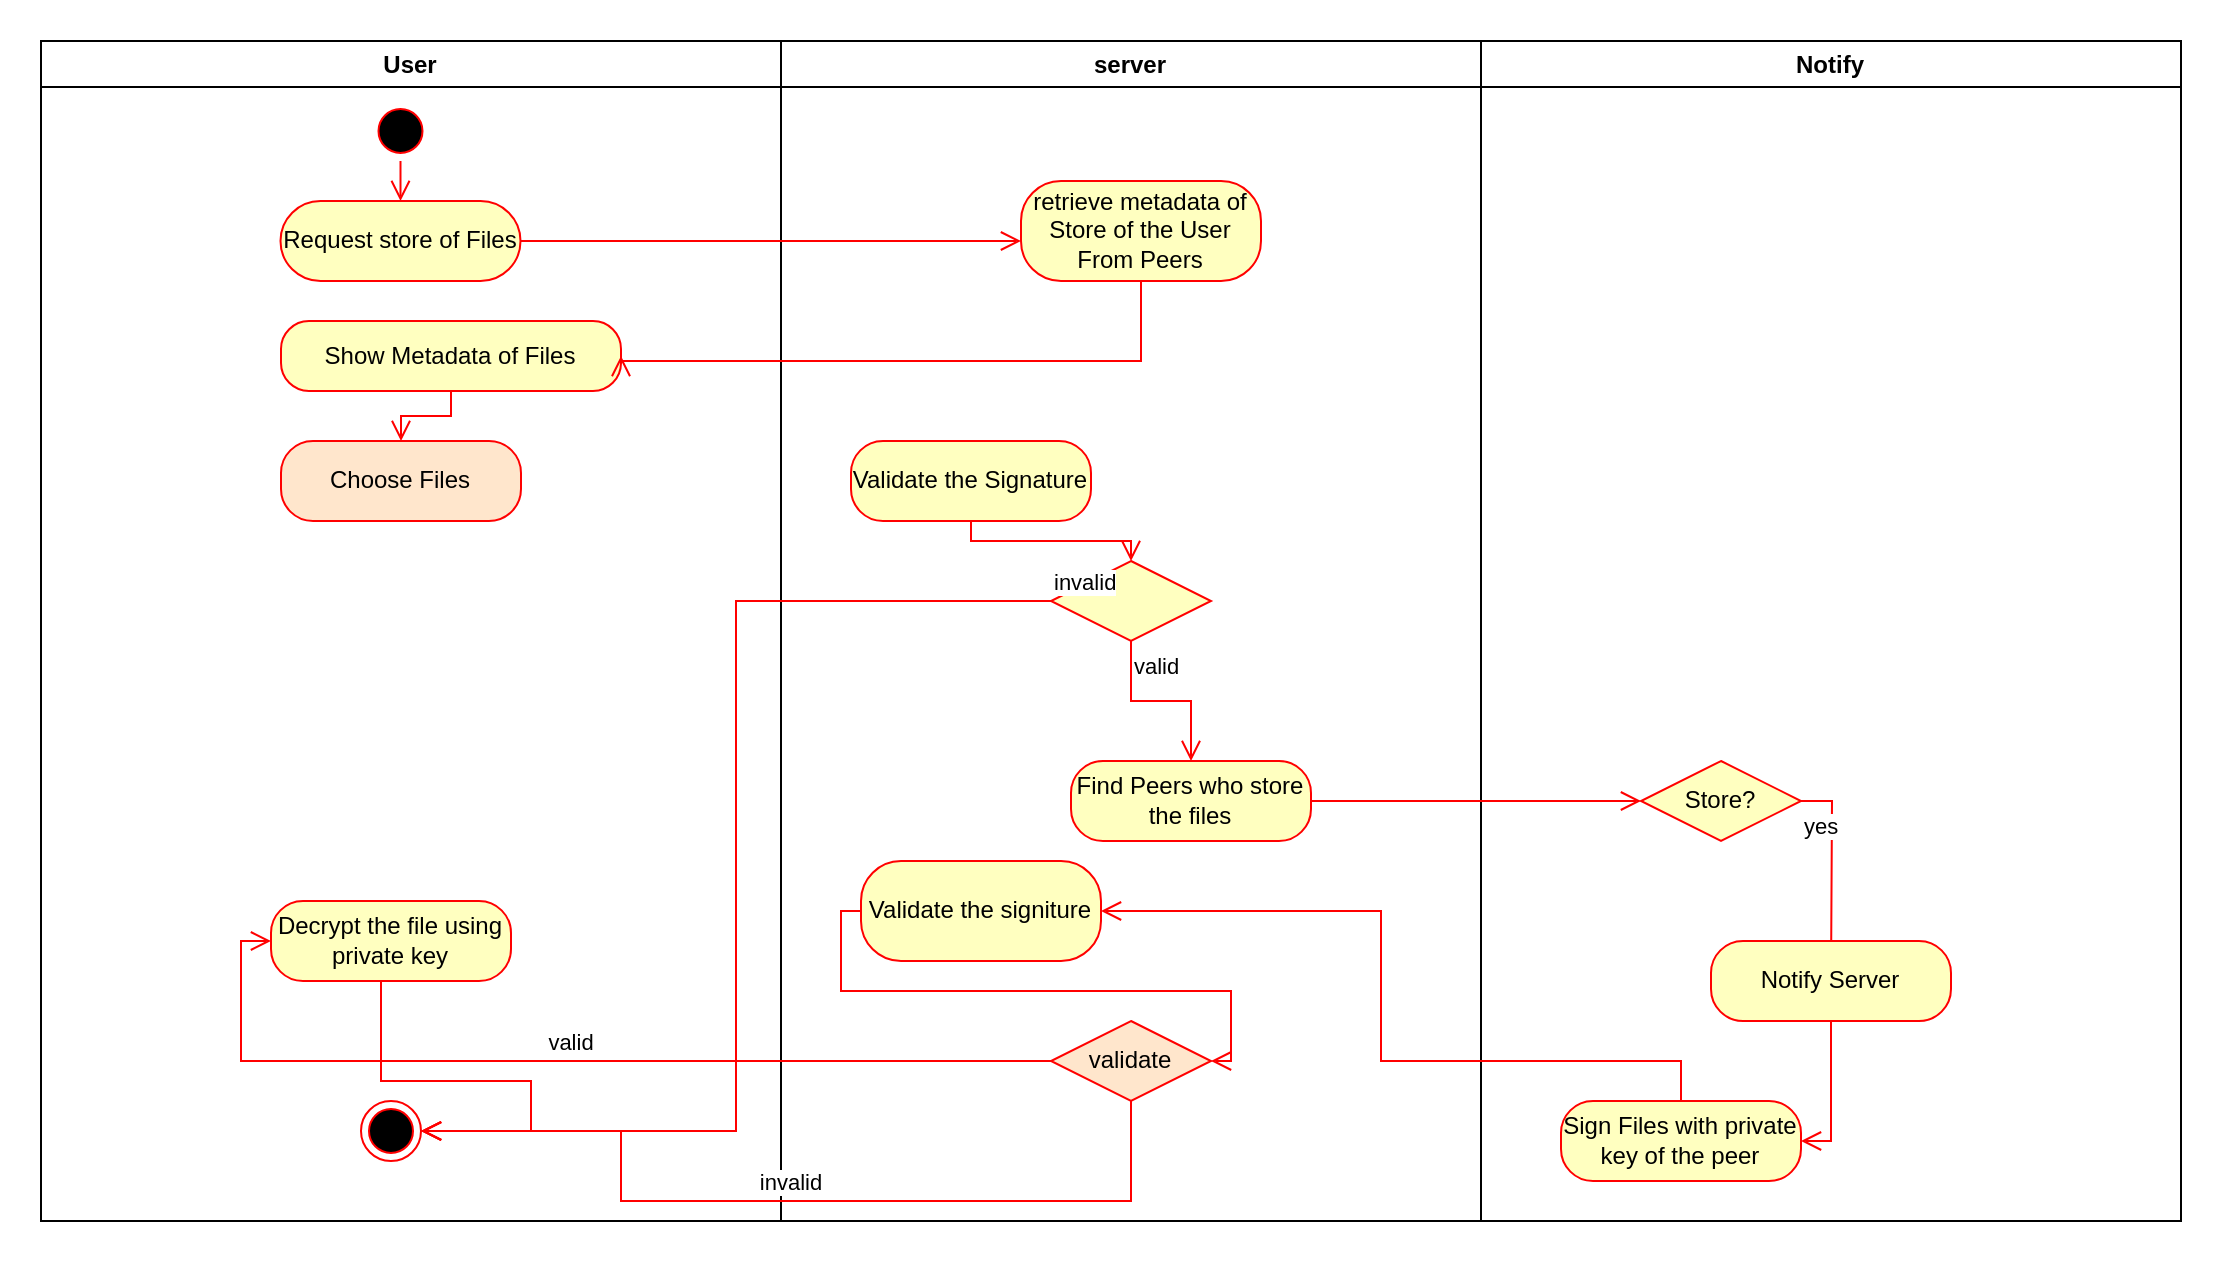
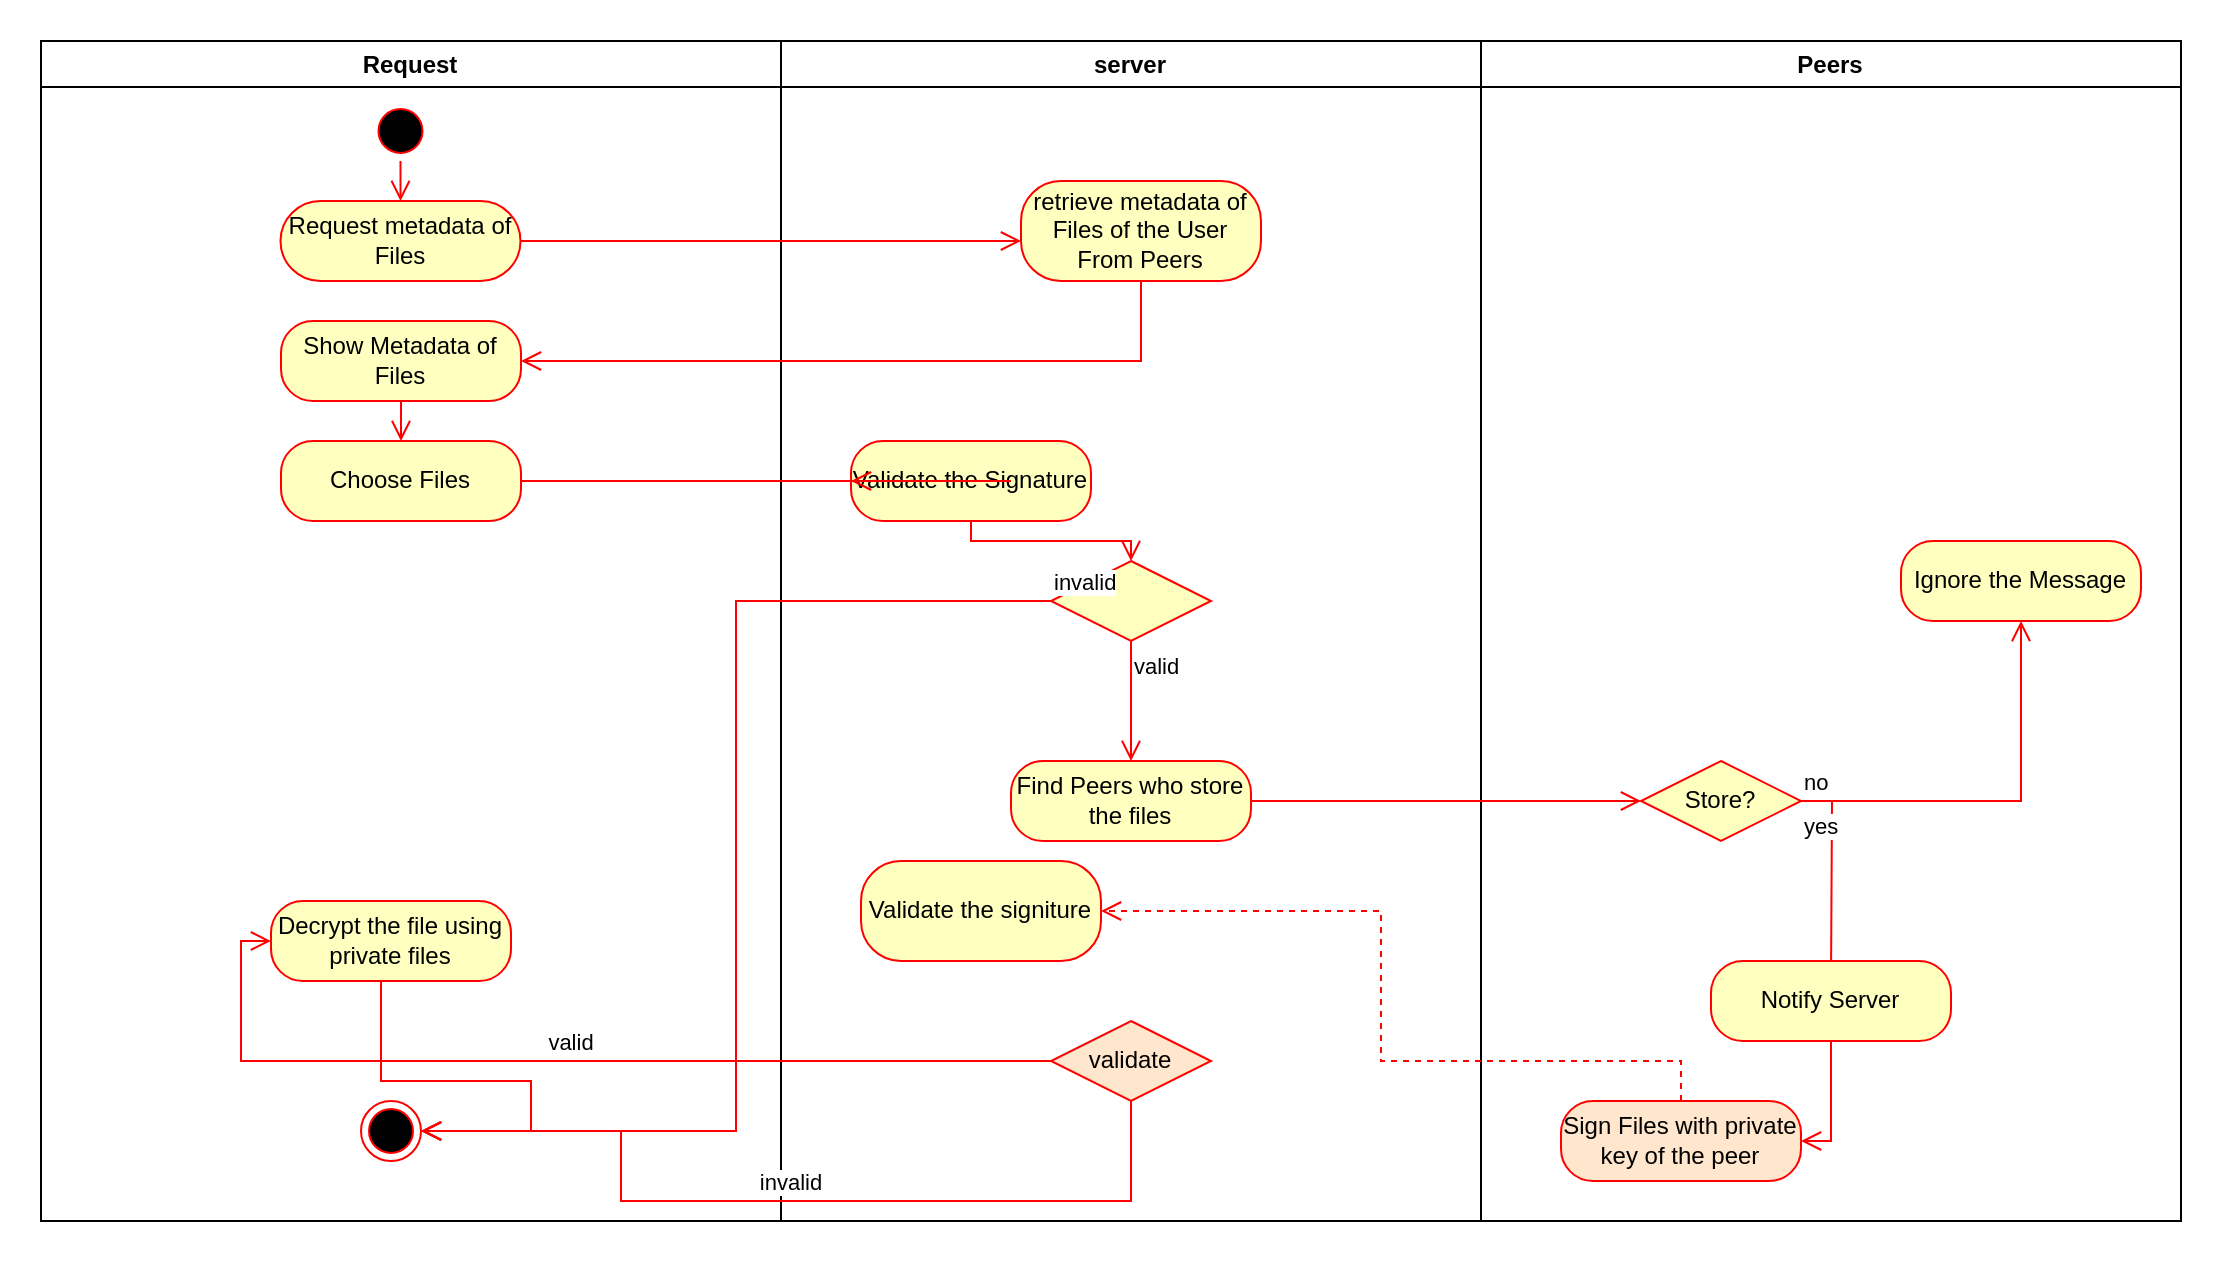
node "User": label "User" -> "Request"
node "Notify": label "Notify" -> "Peers"
node "retrieve metadata of Store of the User From Peers": label "retrieve metadata of Store of the User From Peers" -> "retrieve metadata of Files of the User From Peers"
node "Request store of Files": label "Request store of Files" -> "Request metadata of Files"
node "Show Metadata of Files": size 340x70 -> 240x80
node "Choose Files": fillcolor #ffe6cc -> #ffffc0
edge "Choose Files" -> "Validate the Signature": added
node "Ignore the Message": added
node "Find Peers who store the files": moved (1191, 801) -> (1131, 801)
edge "Store?" -> "Ignore the Message": added, label "no"
edge "Sign Files with private key of the peer" -> "Validate the signiture": style solid -> dashed
node "Decrypt the file using private key": label "Decrypt the file using private key" -> "Decrypt the file using private files"
node "Notify Server": moved (1831, 981) -> (1831, 1001)
edge "Validate the signiture" -> "validate": removed
node "Sign Files with private key of the peer": fillcolor #ffffc0 -> #ffe6cc
